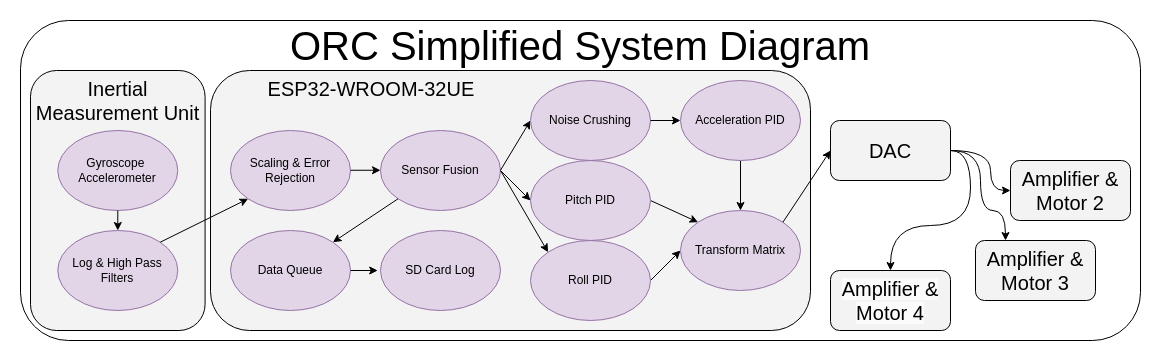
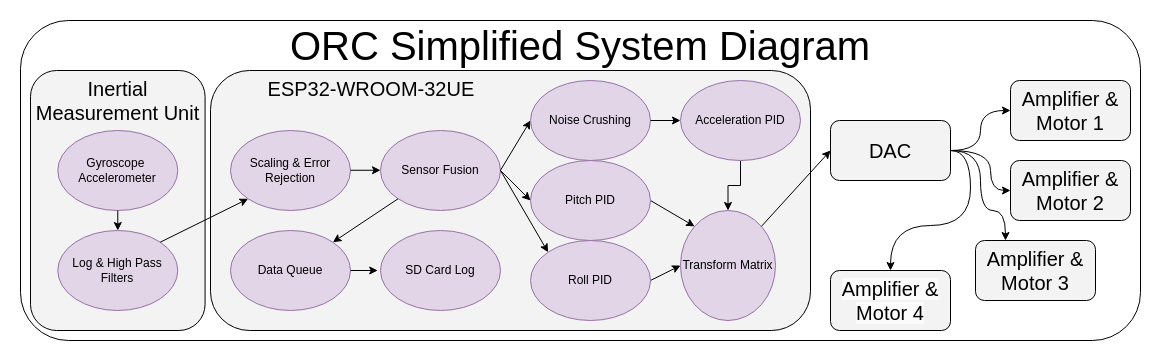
node "Amplifier & Motor 1": added
edge "DAC" -> "Amplifier & Motor 1": added
node "Transform Matrix": size 120x80 -> 95x110
